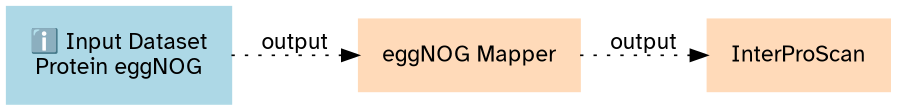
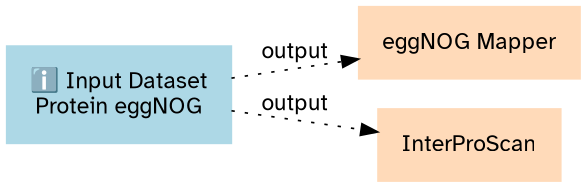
edge "eggNOG Mapper" -> "InterProScan": now "ℹ️ Input Dataset Protein eggNOG" -> "InterProScan"
